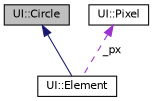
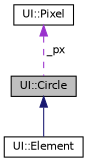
edge "UI::Element" -> "UI::Pixel": now "UI::Circle" -> "UI::Pixel"
